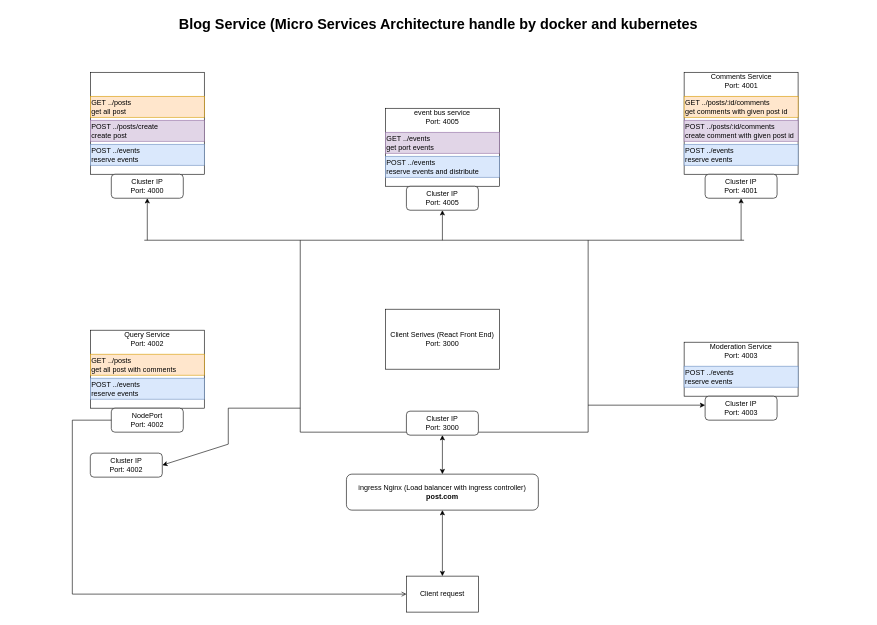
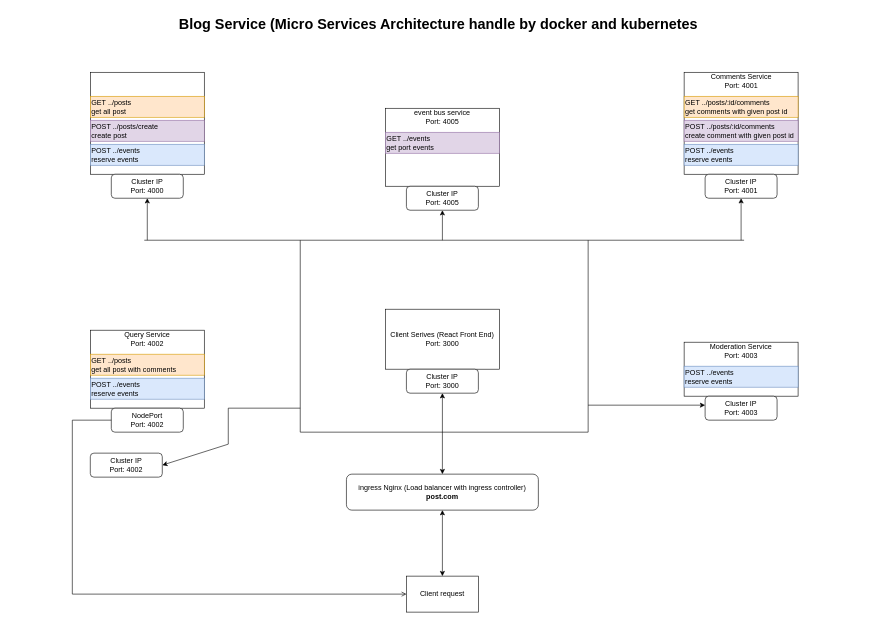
node "POST ../events reserve events and distribute": removed
node "Cluster IP Port: 3000": moved (443, 423) -> (443, 381)
